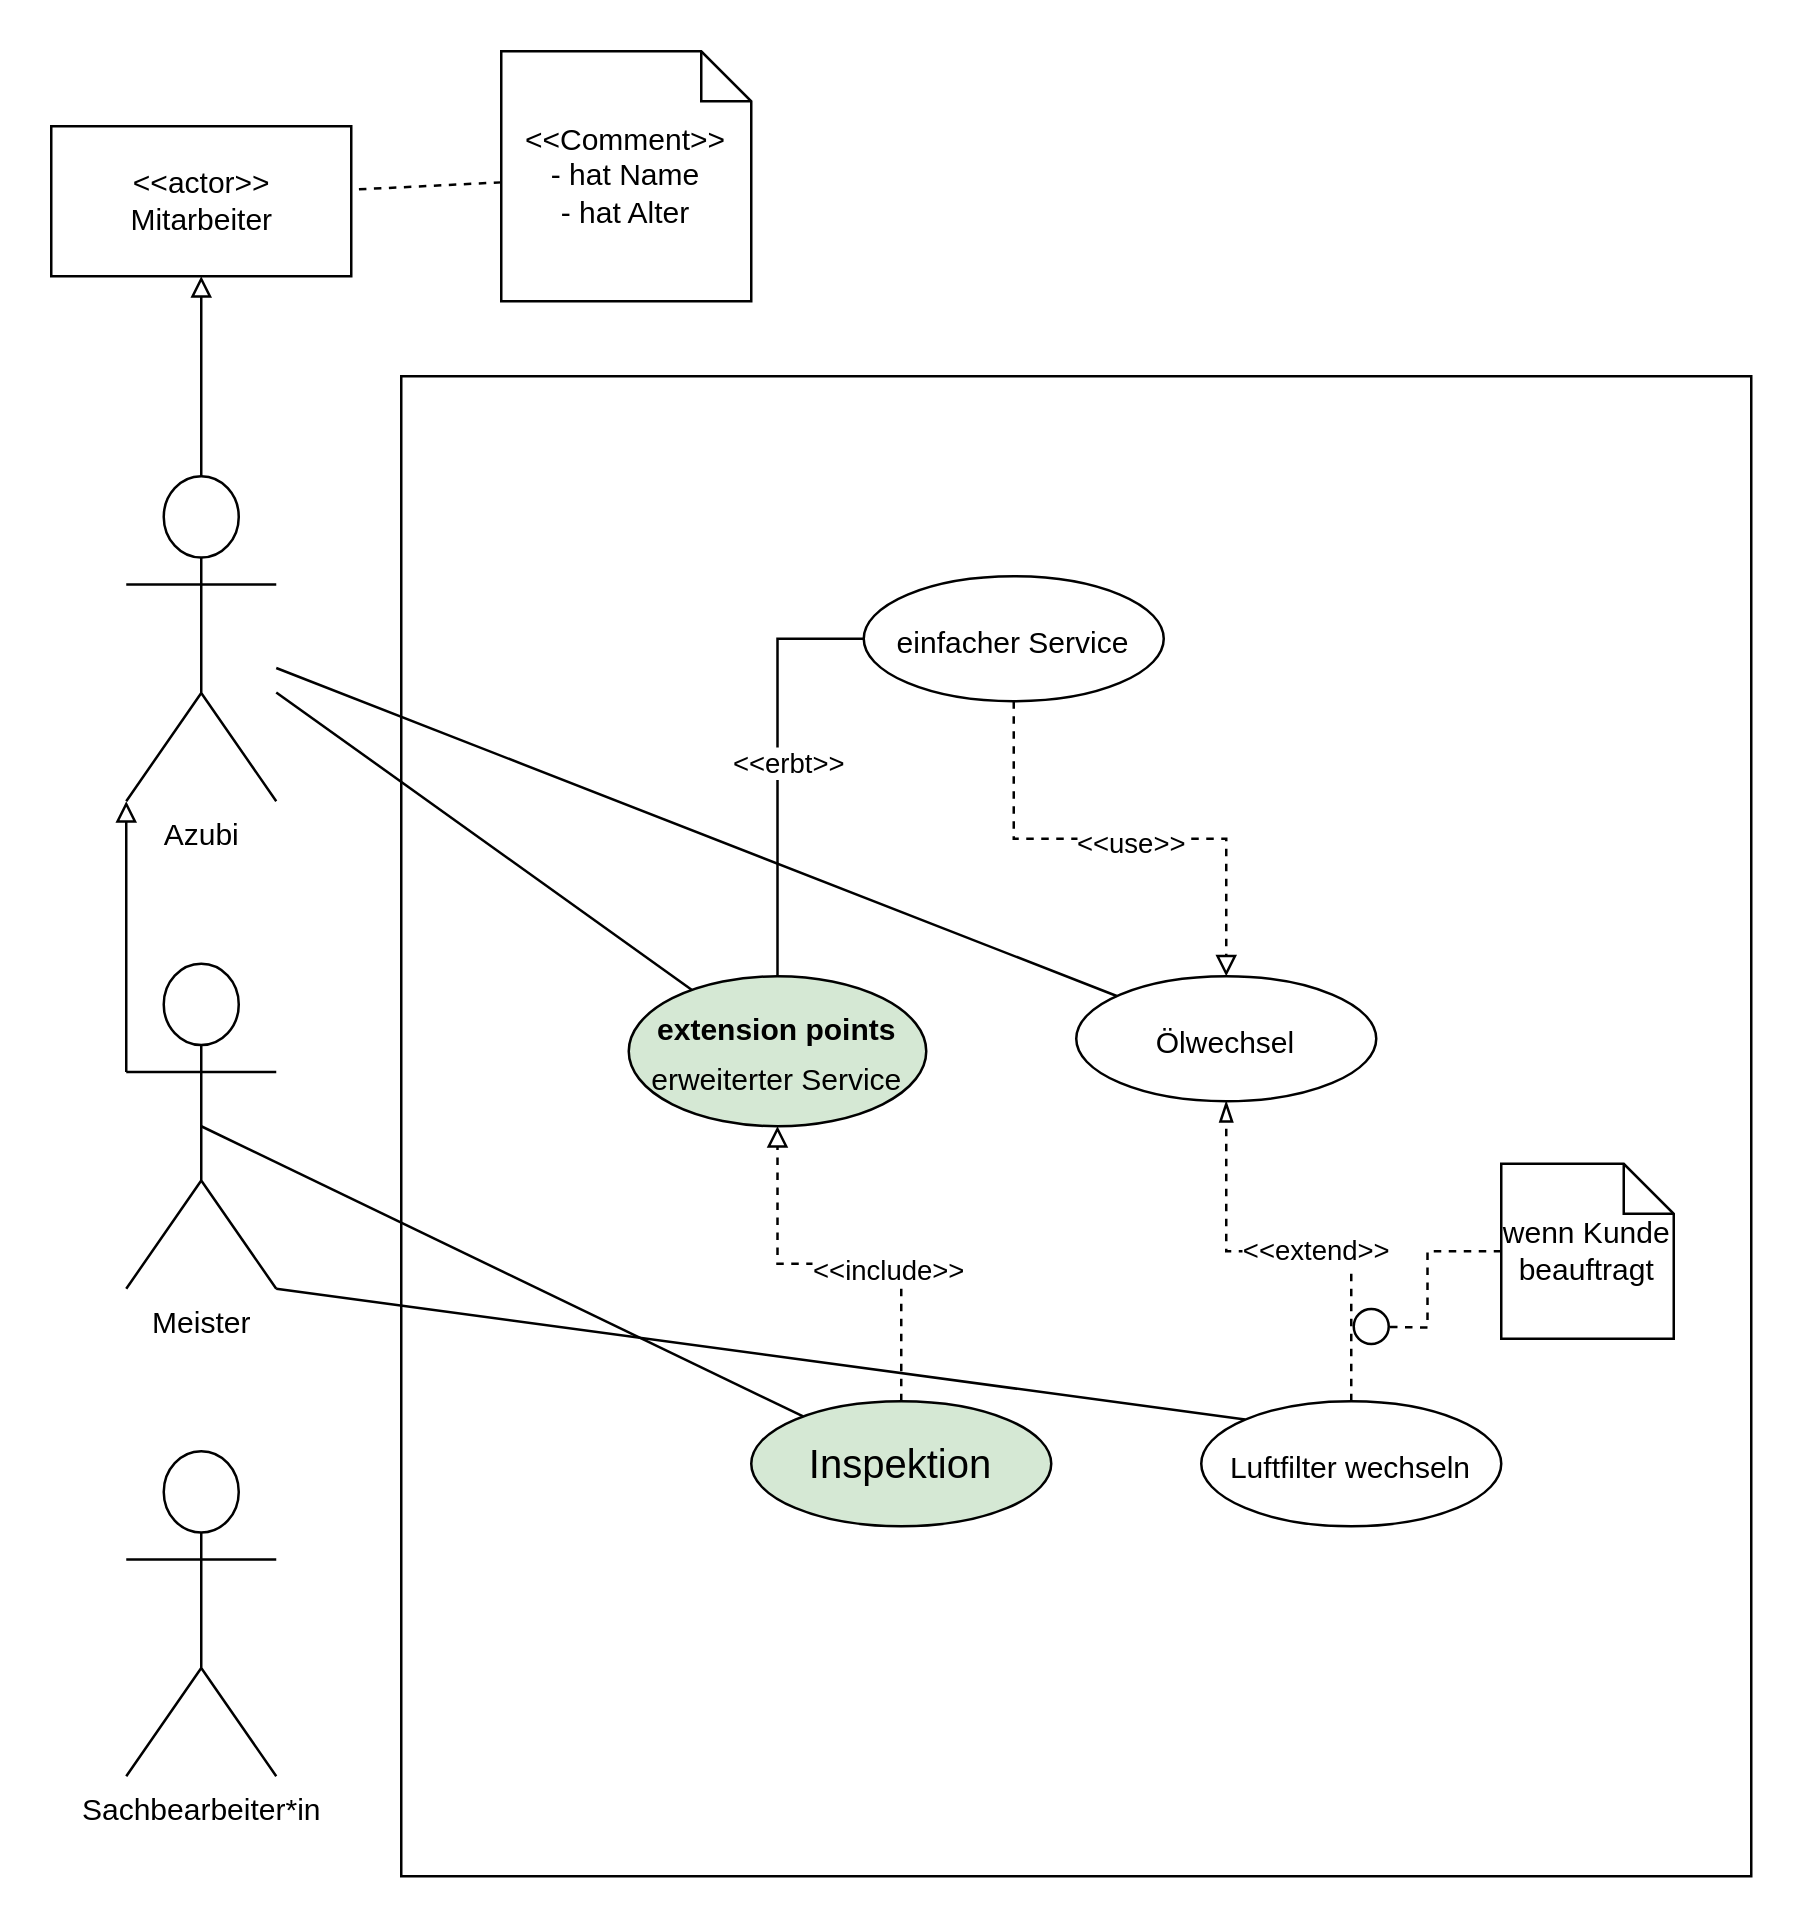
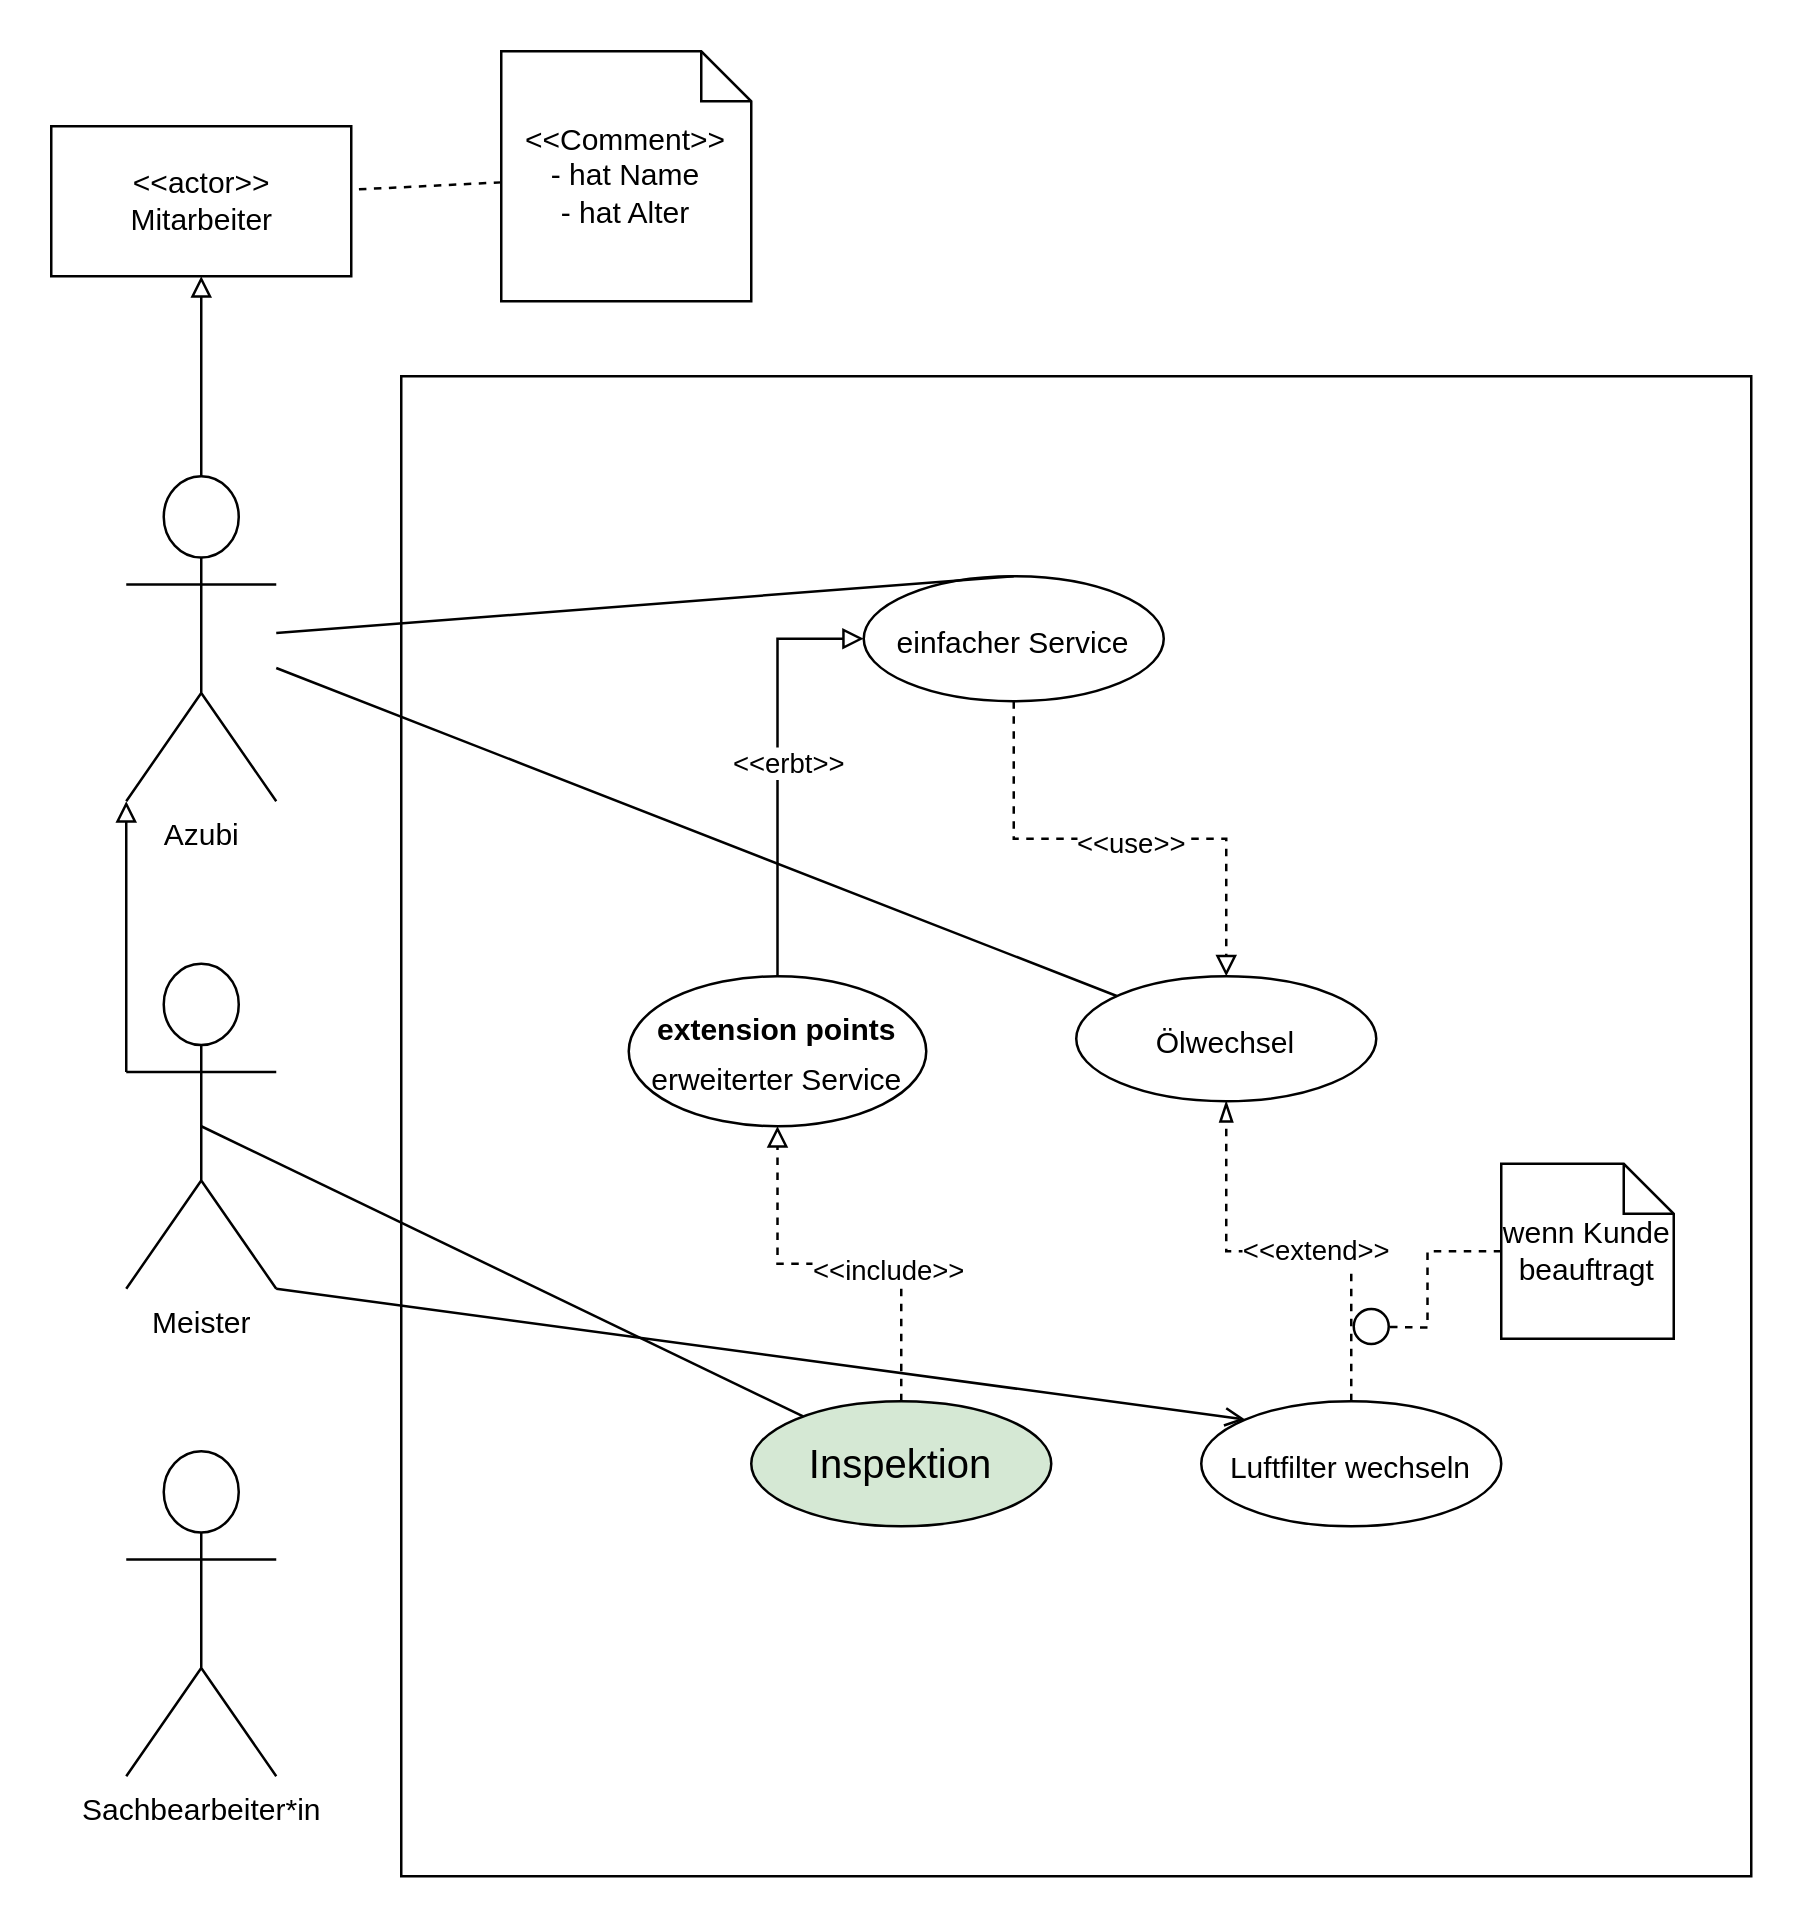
edge "einfacher Service" -- "extension points erweiterter Service": arrowhead none -> block
edge "Azubi" -- "extension points erweiterter Service": now "Azubi" -- "einfacher Service"
node "extension points erweiterter Service": fillcolor #d5e8d4 -> #ffffff
edge "Meister" -- "Luftfilter wechseln": arrowhead none -> open
